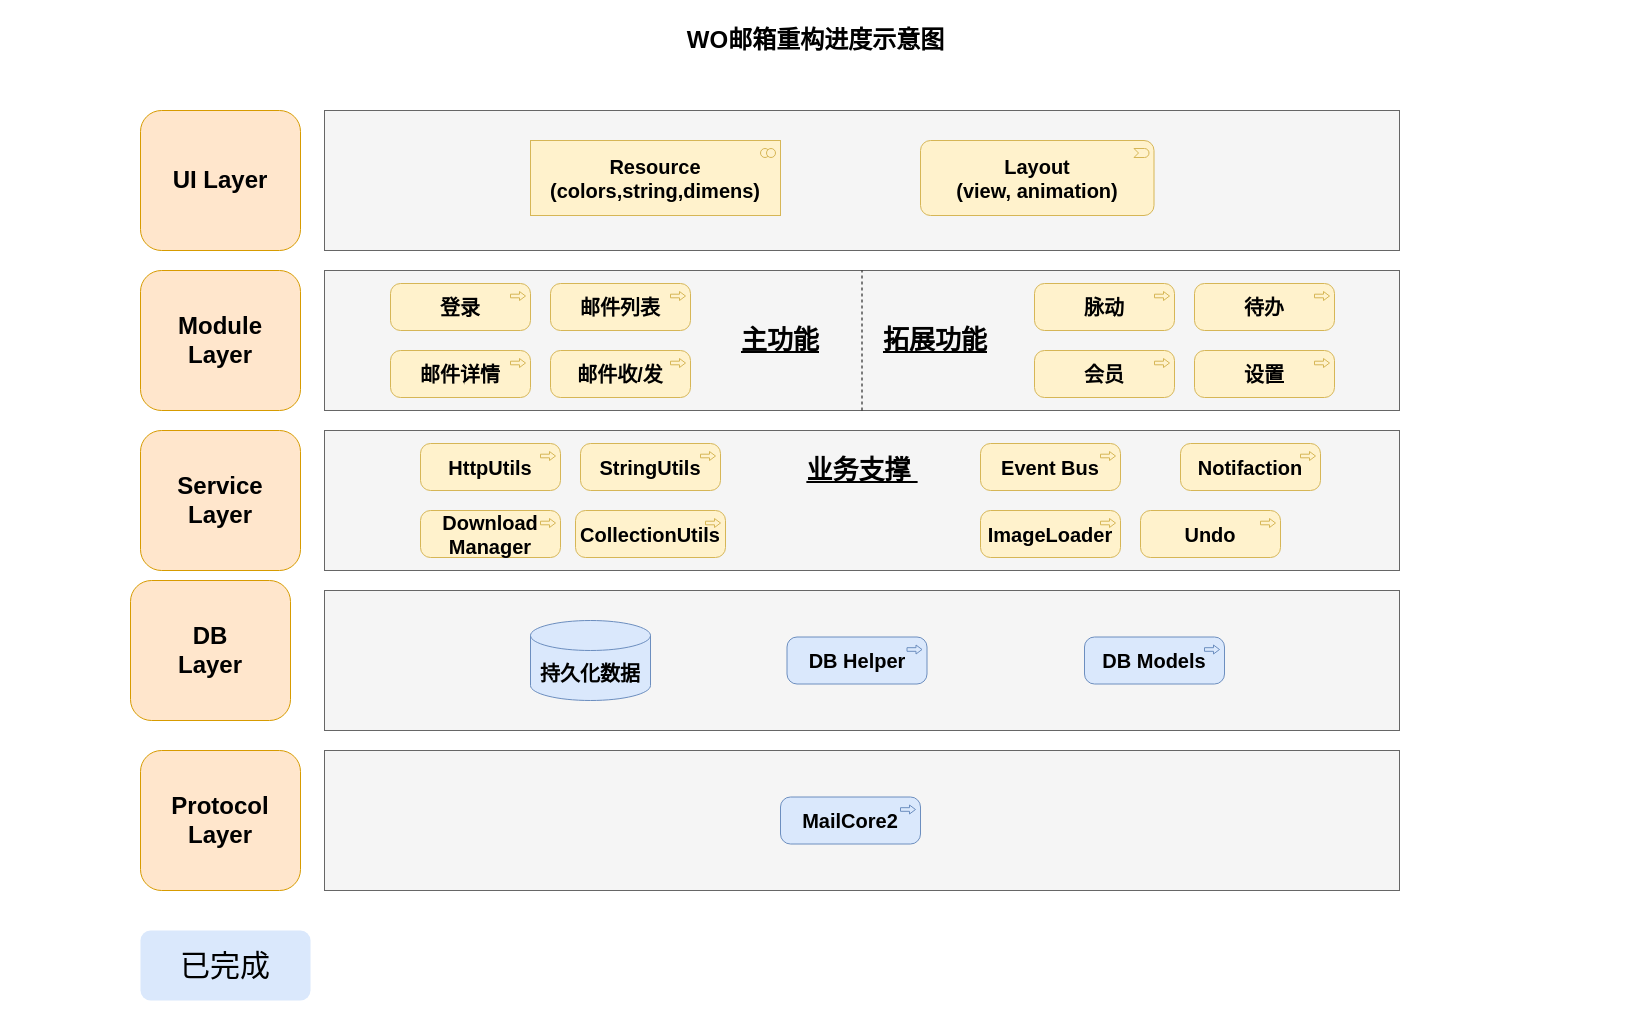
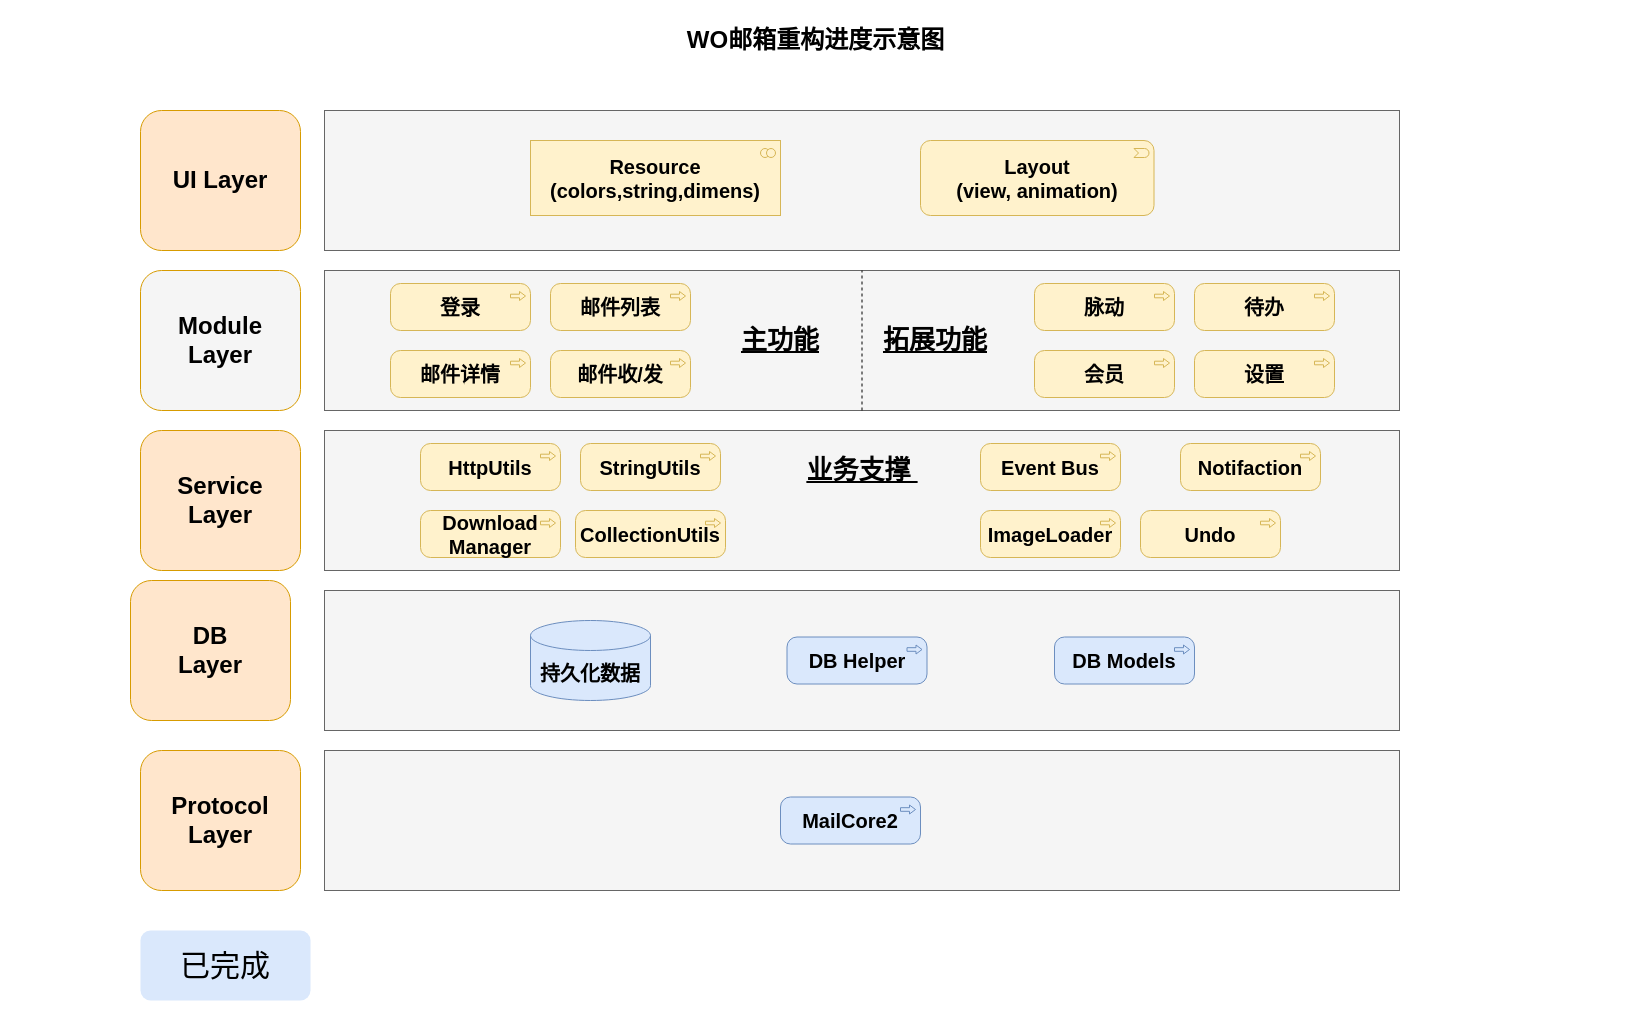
node "Module Layer": fillcolor #ffe6cc -> #f5f5f5
node "DB Models": moved (1155, 661) -> (1125, 661)
